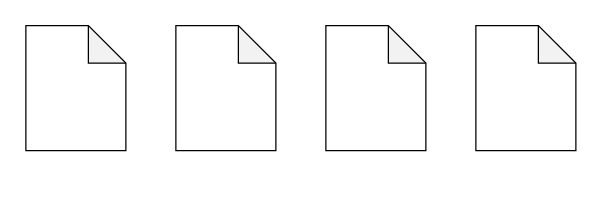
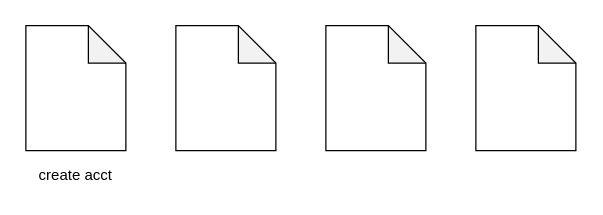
node "create acct": added
